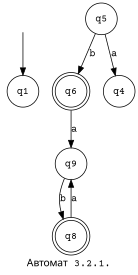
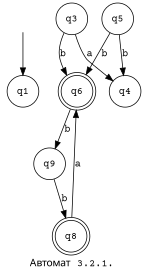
node "q3": added
edge "q5" -> "q4": label "a" -> "b"
edge "q6" -> "q9": label "a" -> "b"
edge "q8" -> "q9": now "q8" -> "q6"
